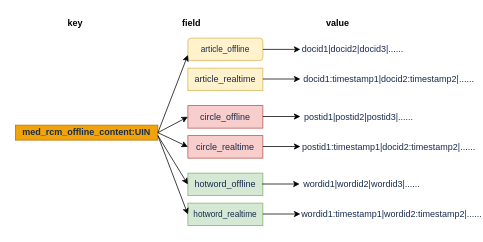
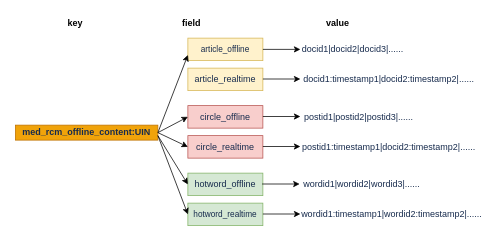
node "article_offline": shape rounded rectangle -> rectangle
